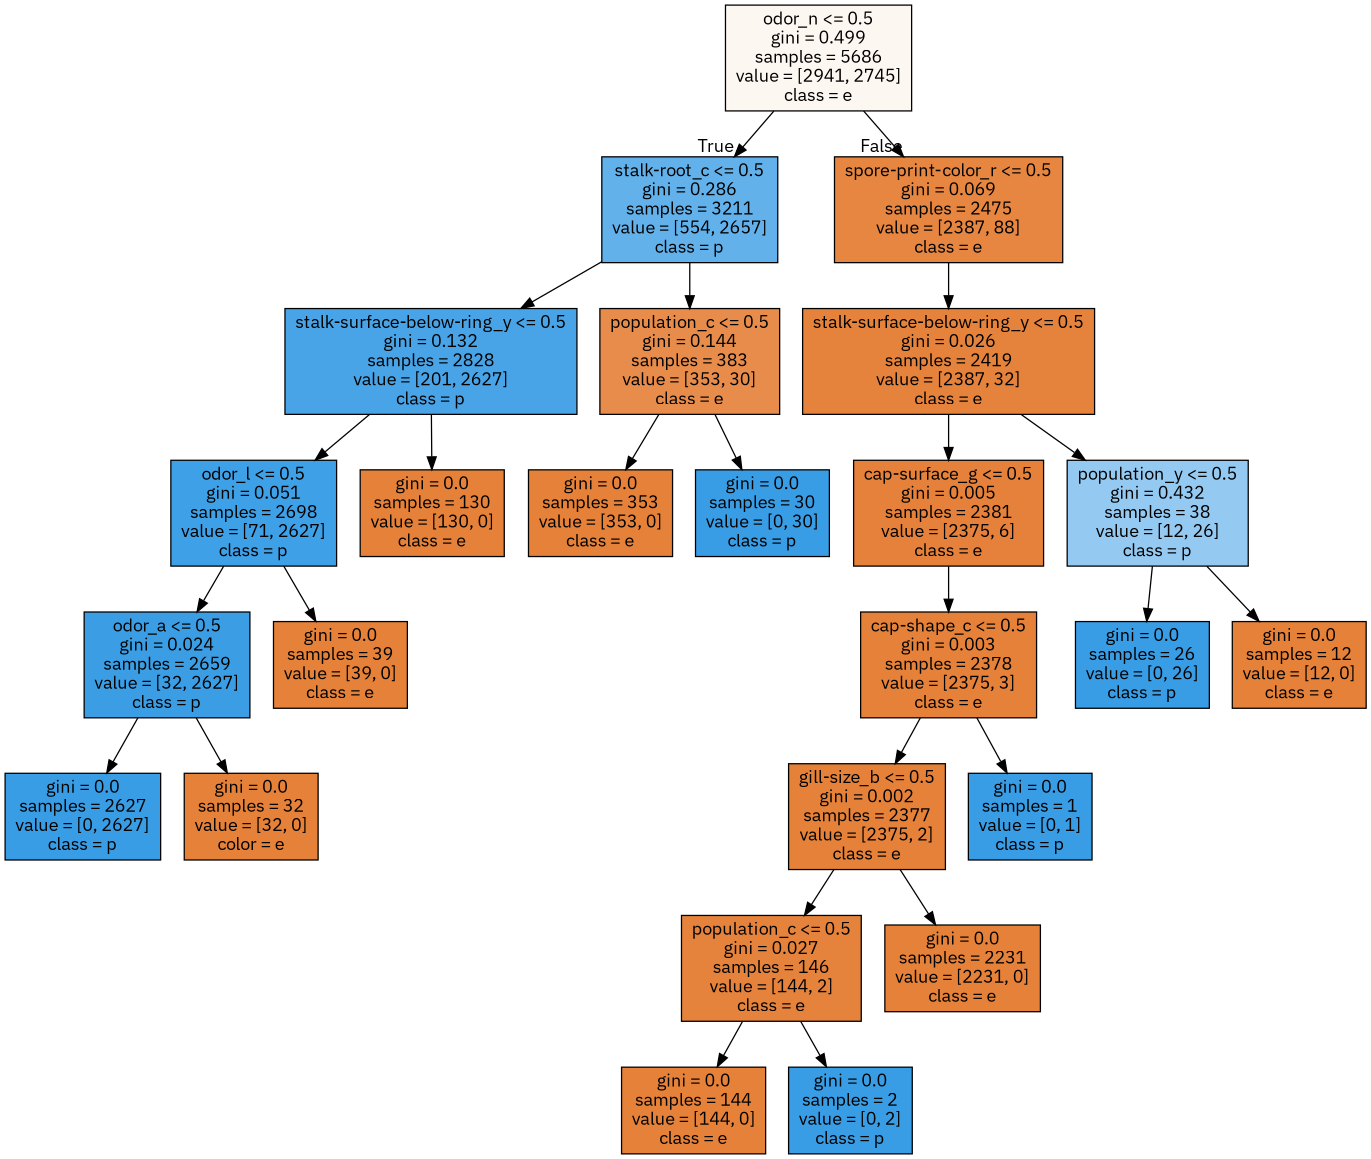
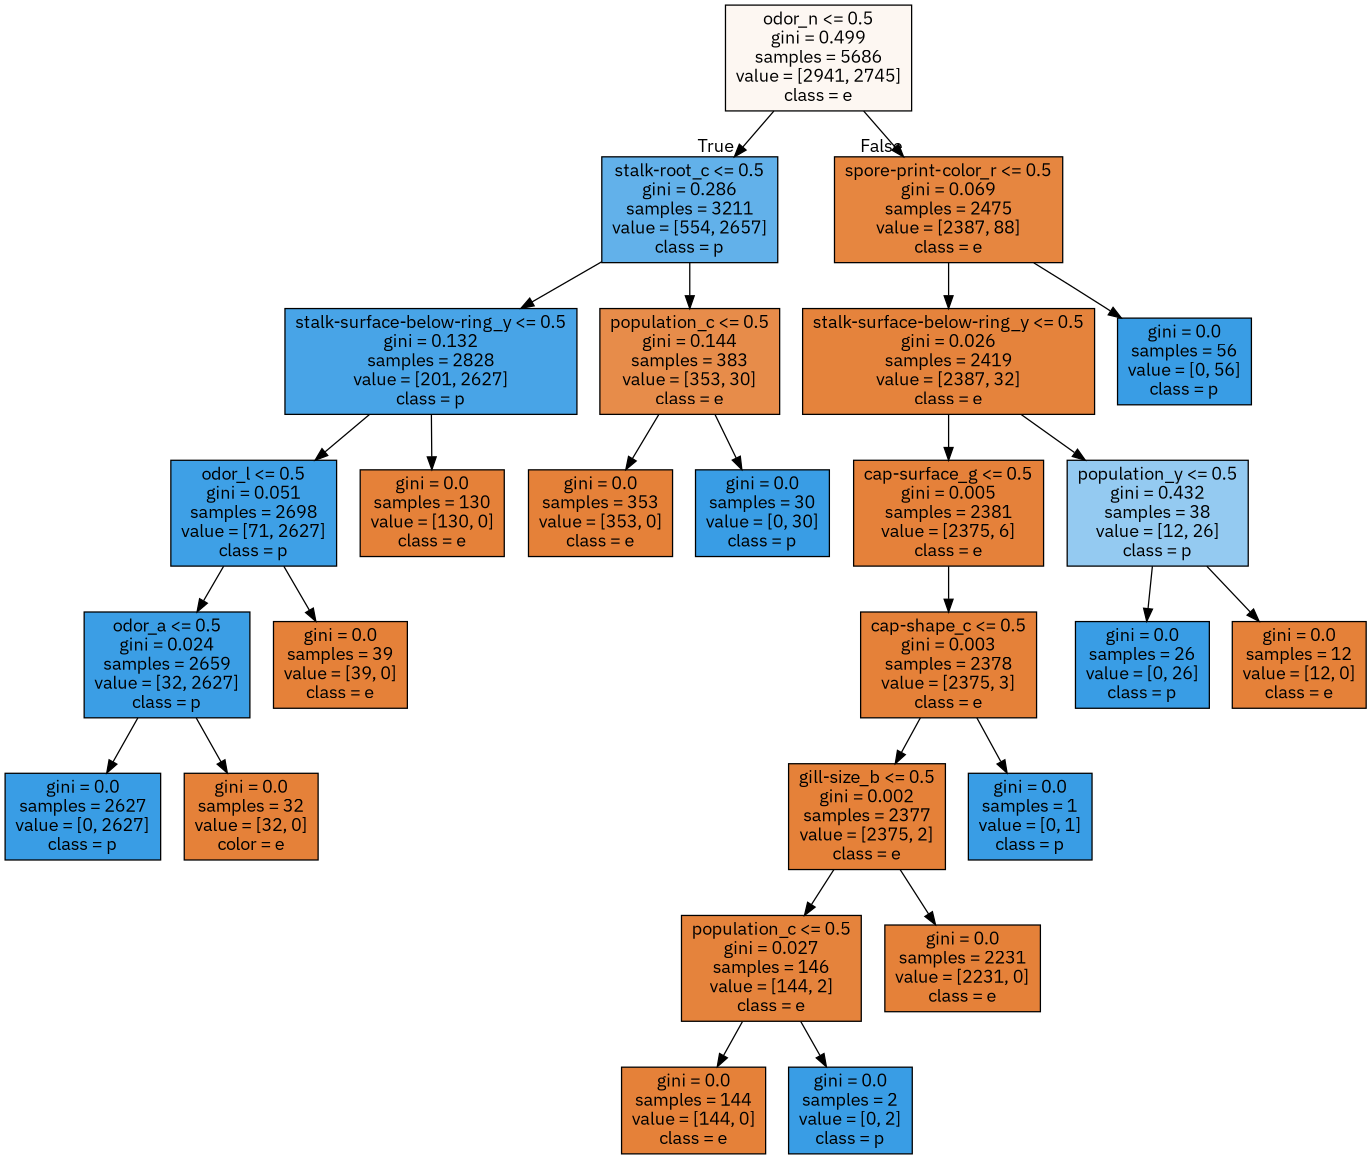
node "gini = 0.0 samples = 56 value = [0, 56] class = p": added
